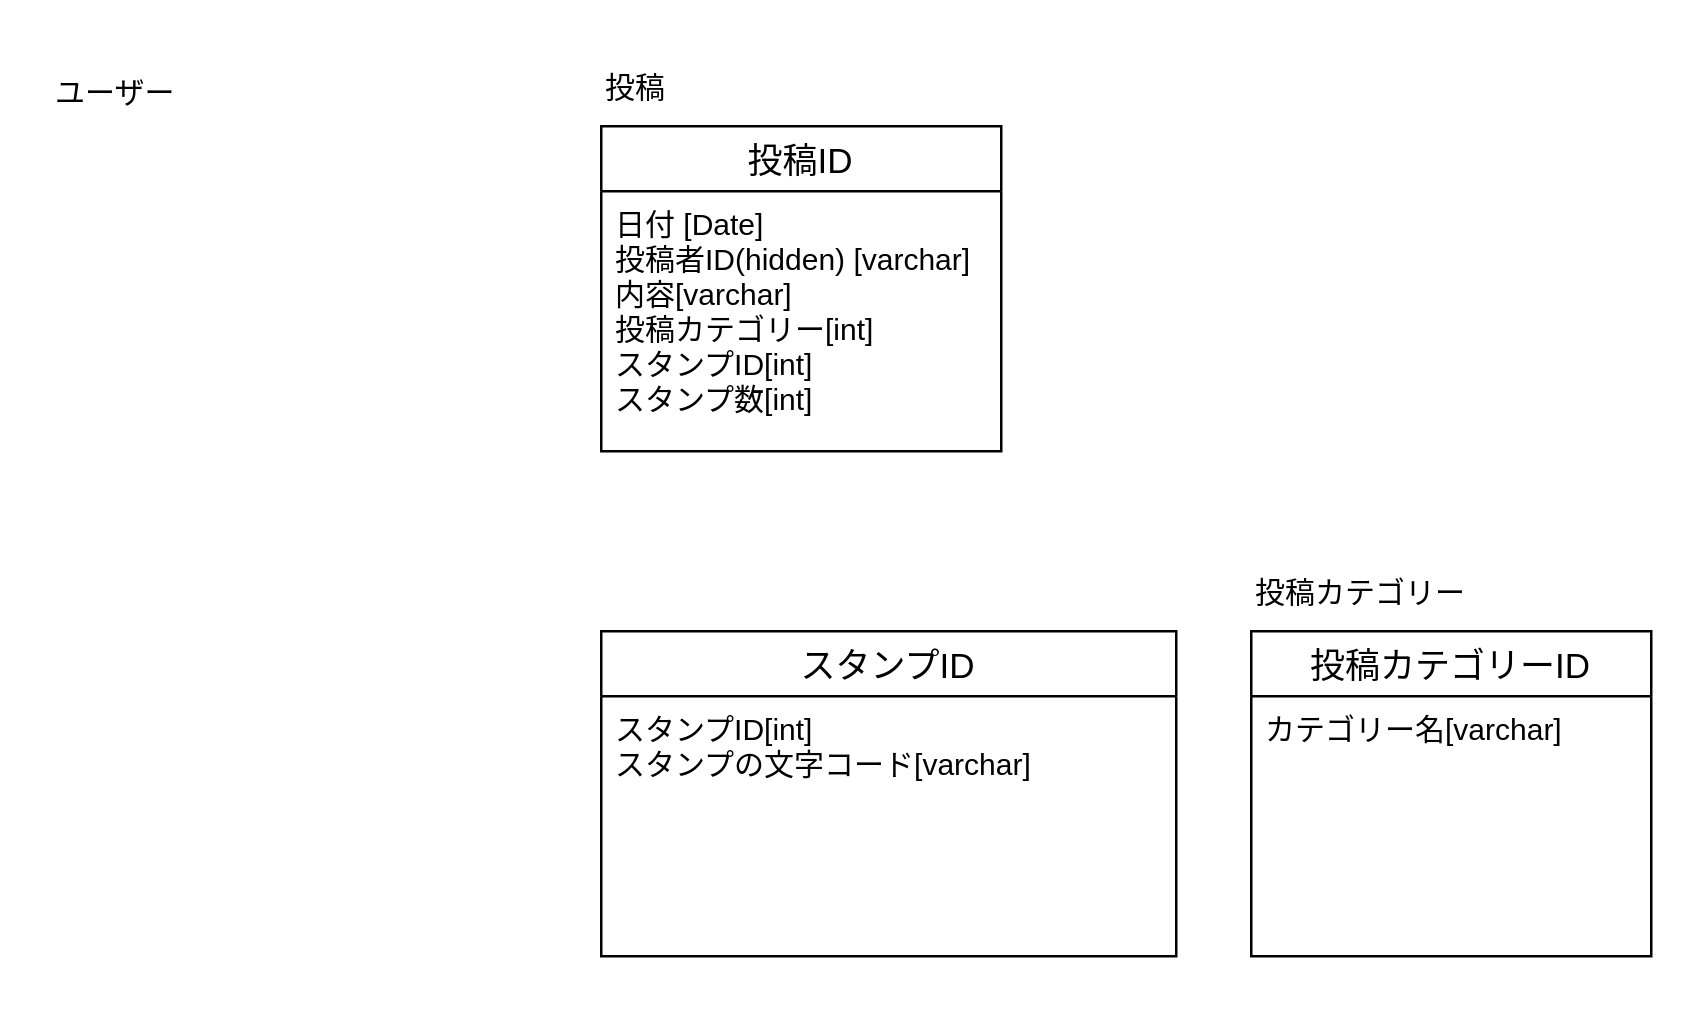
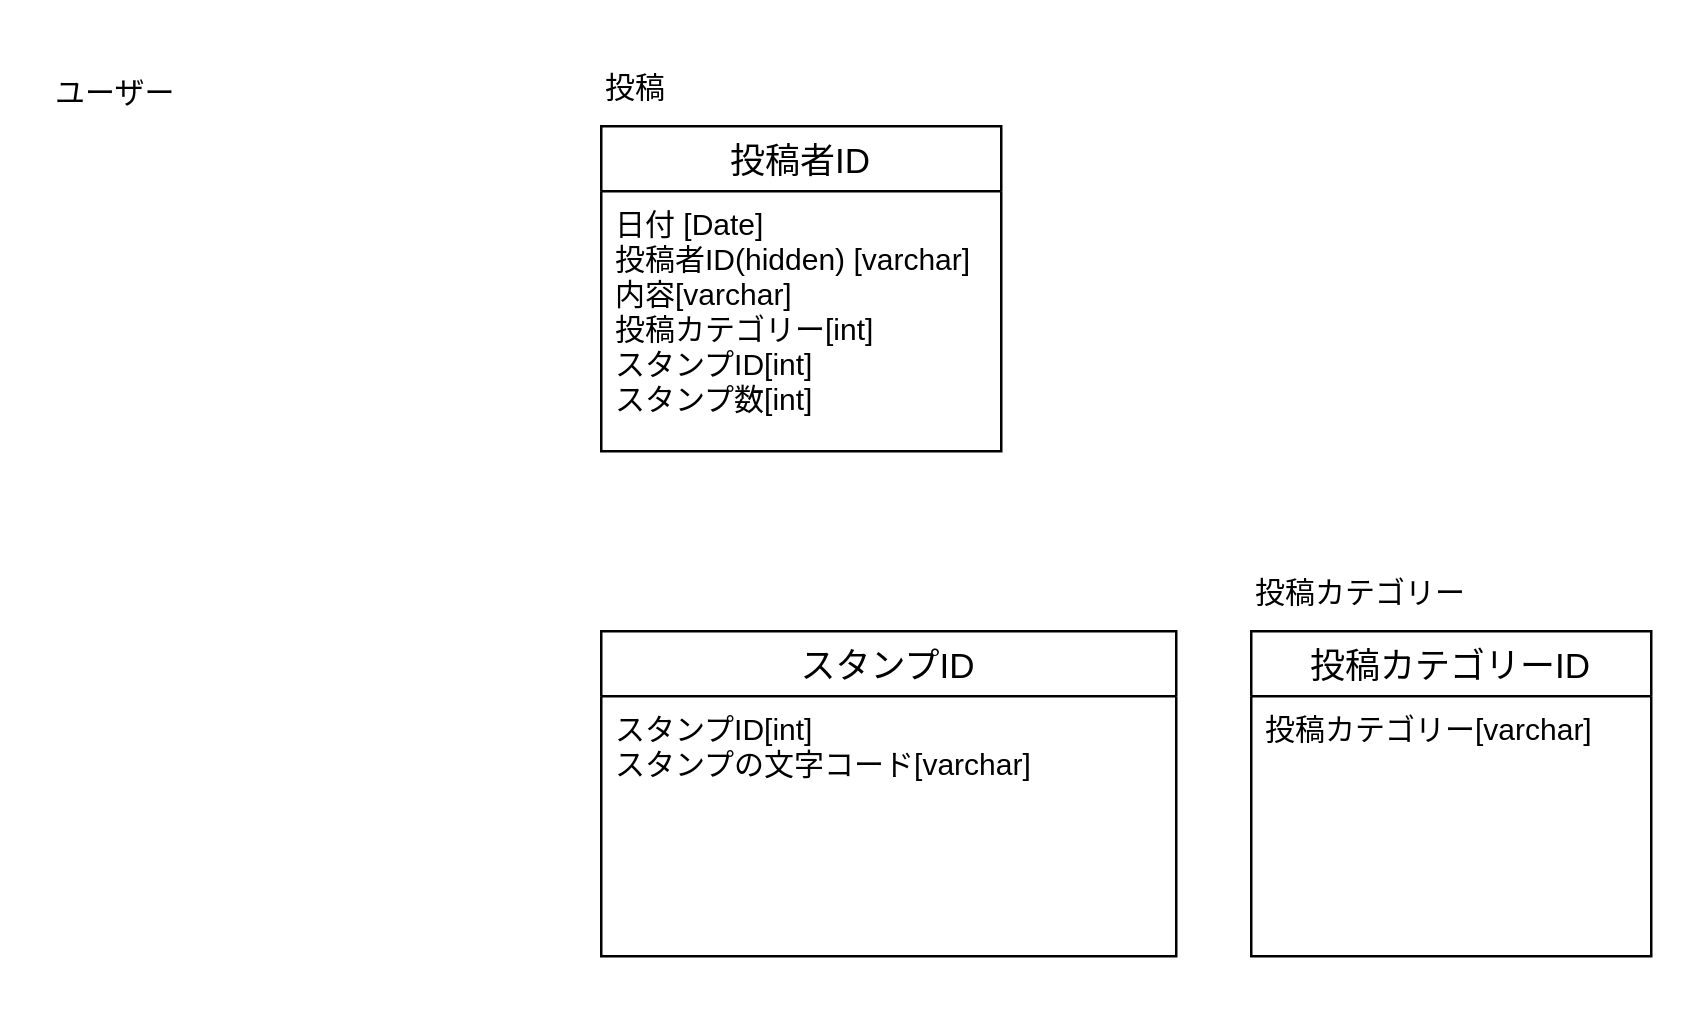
node "投稿ID": label "投稿ID" -> "投稿者ID"
node "カテゴリー名[varchar]": label "カテゴリー名[varchar]" -> "投稿カテゴリー[varchar]"
